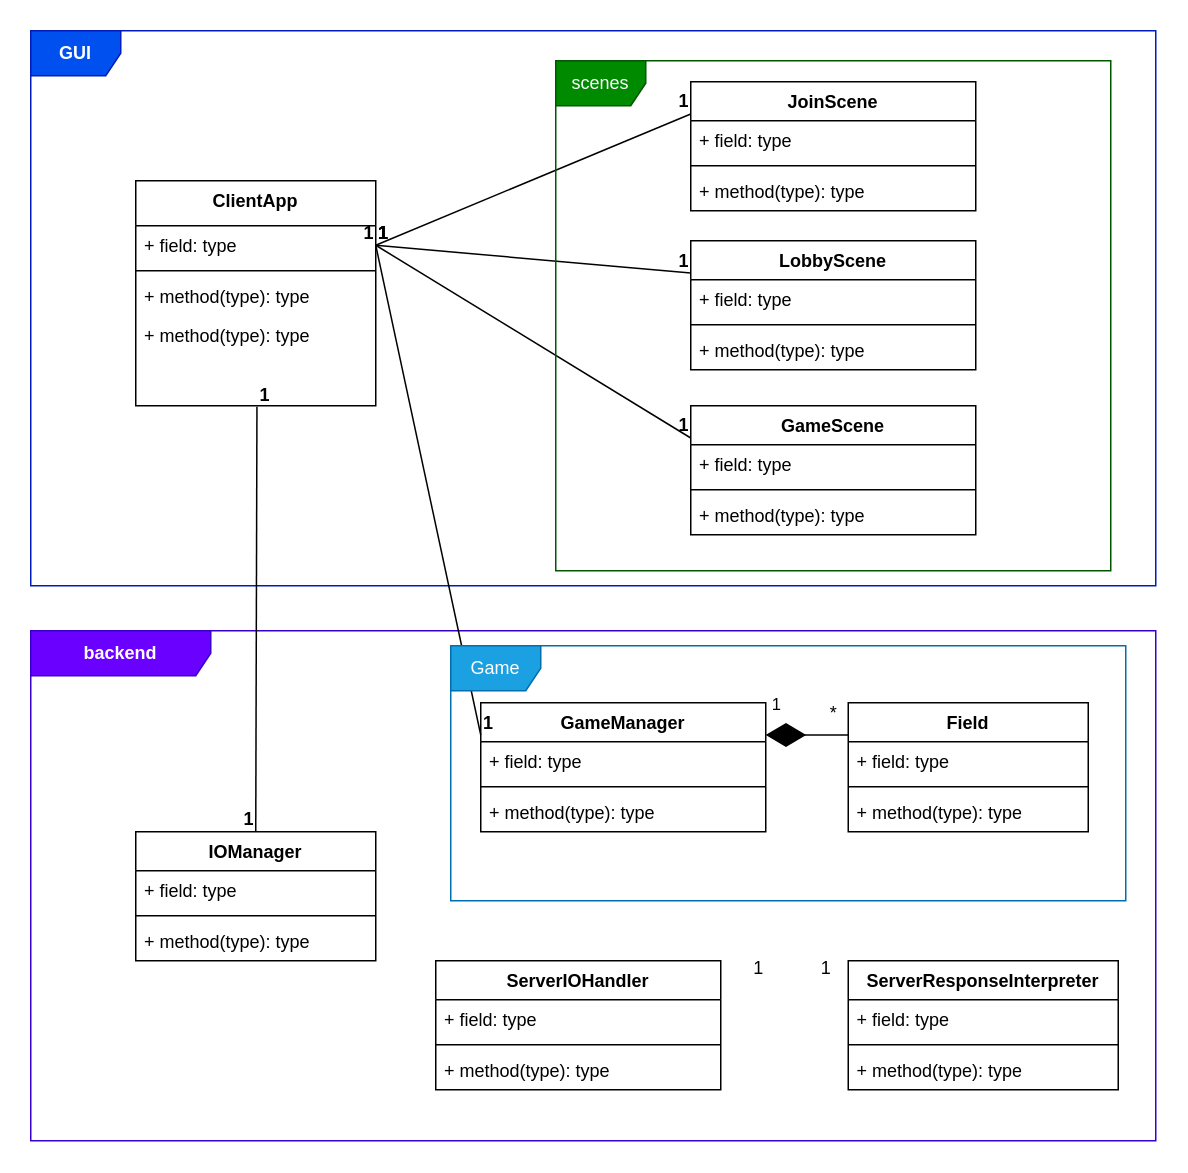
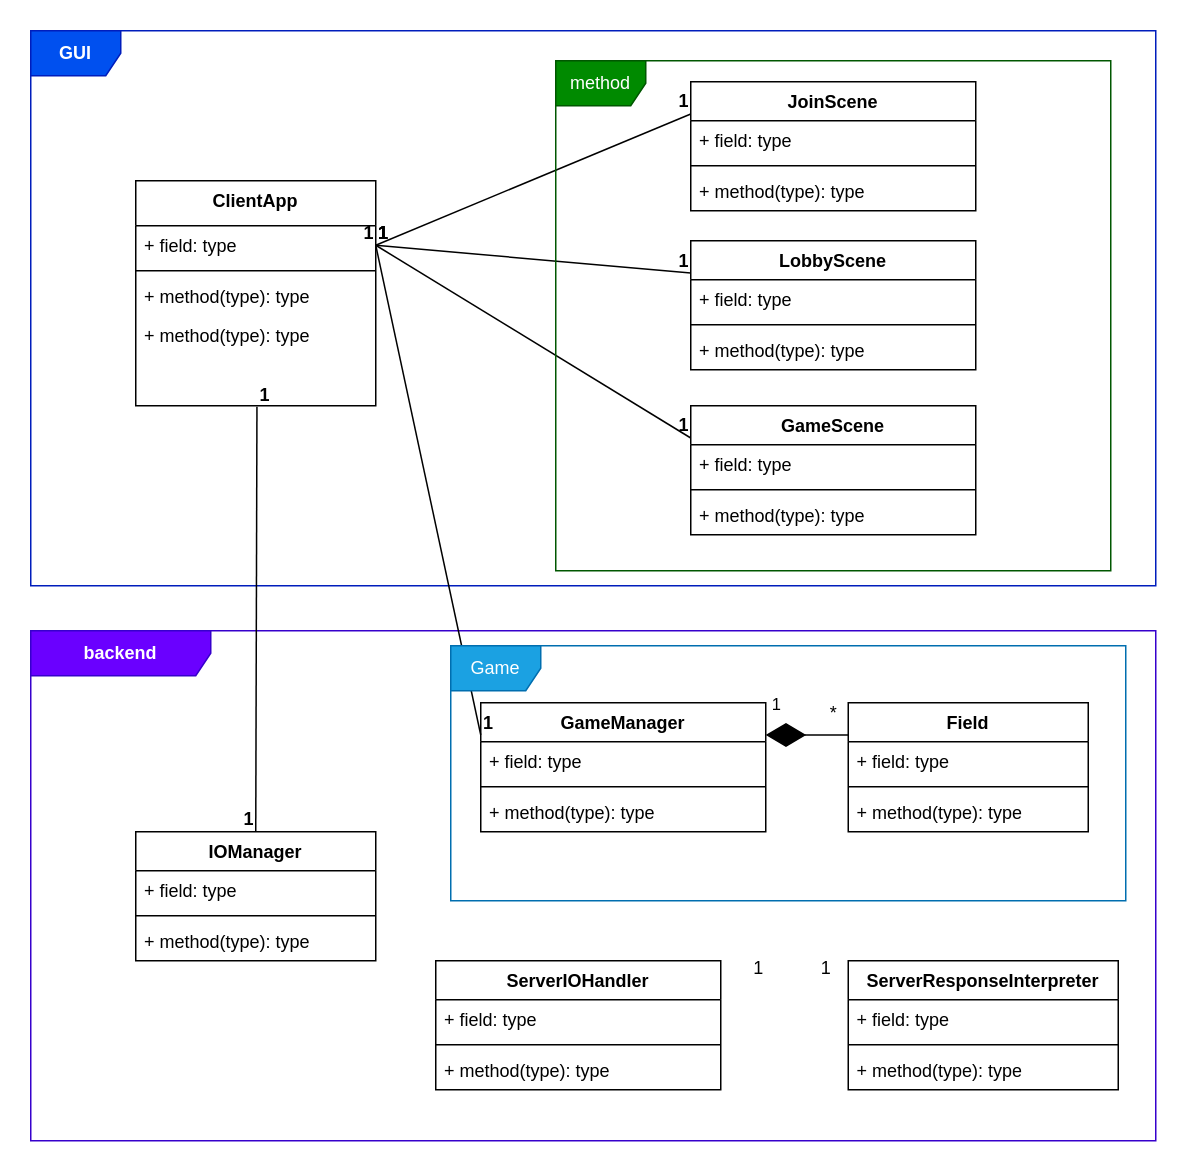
node "scenes": label "scenes" -> "method"
